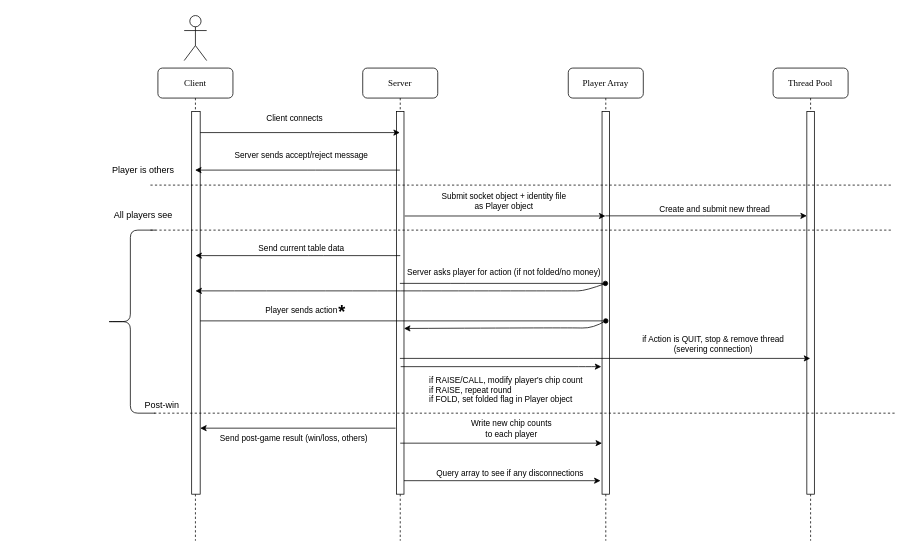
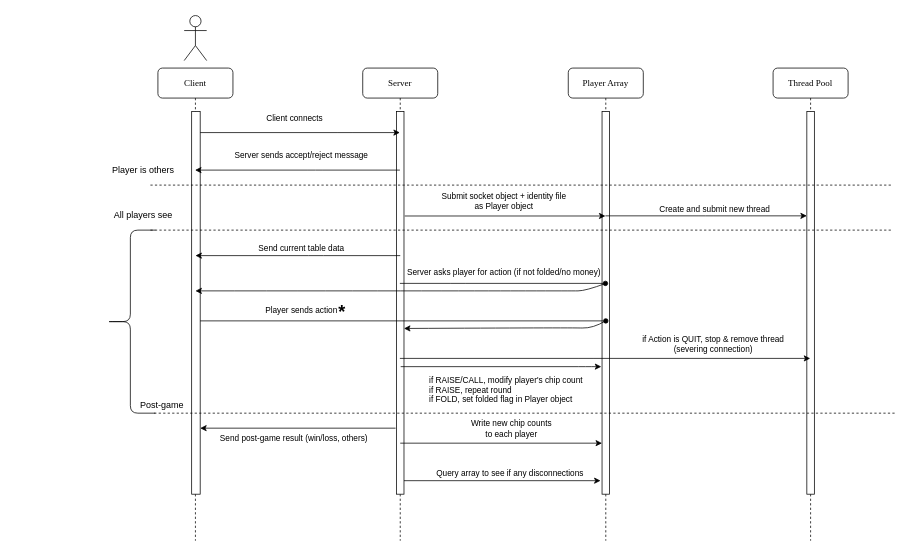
node "Post-win": label "Post-win" -> "Post-game"
